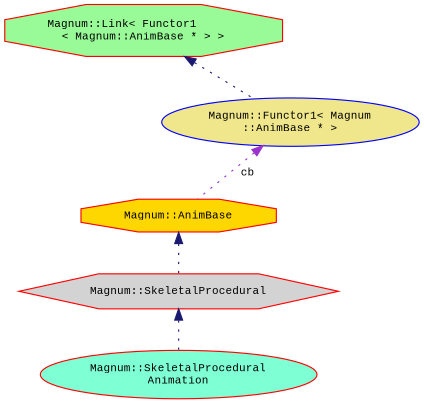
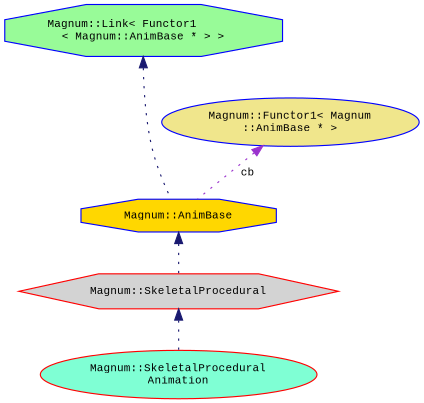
node "Magnum::Link< Functor1 < Magnum::AnimBase * > >": color red -> blue
edge "Magnum::Functor1< Magnum ::AnimBase * >" -> "Magnum::Link< Functor1 < Magnum::AnimBase * > >": now "Magnum::AnimBase" -> "Magnum::Link< Functor1 < Magnum::AnimBase * > >"
node "Magnum::AnimBase": color red -> blue
